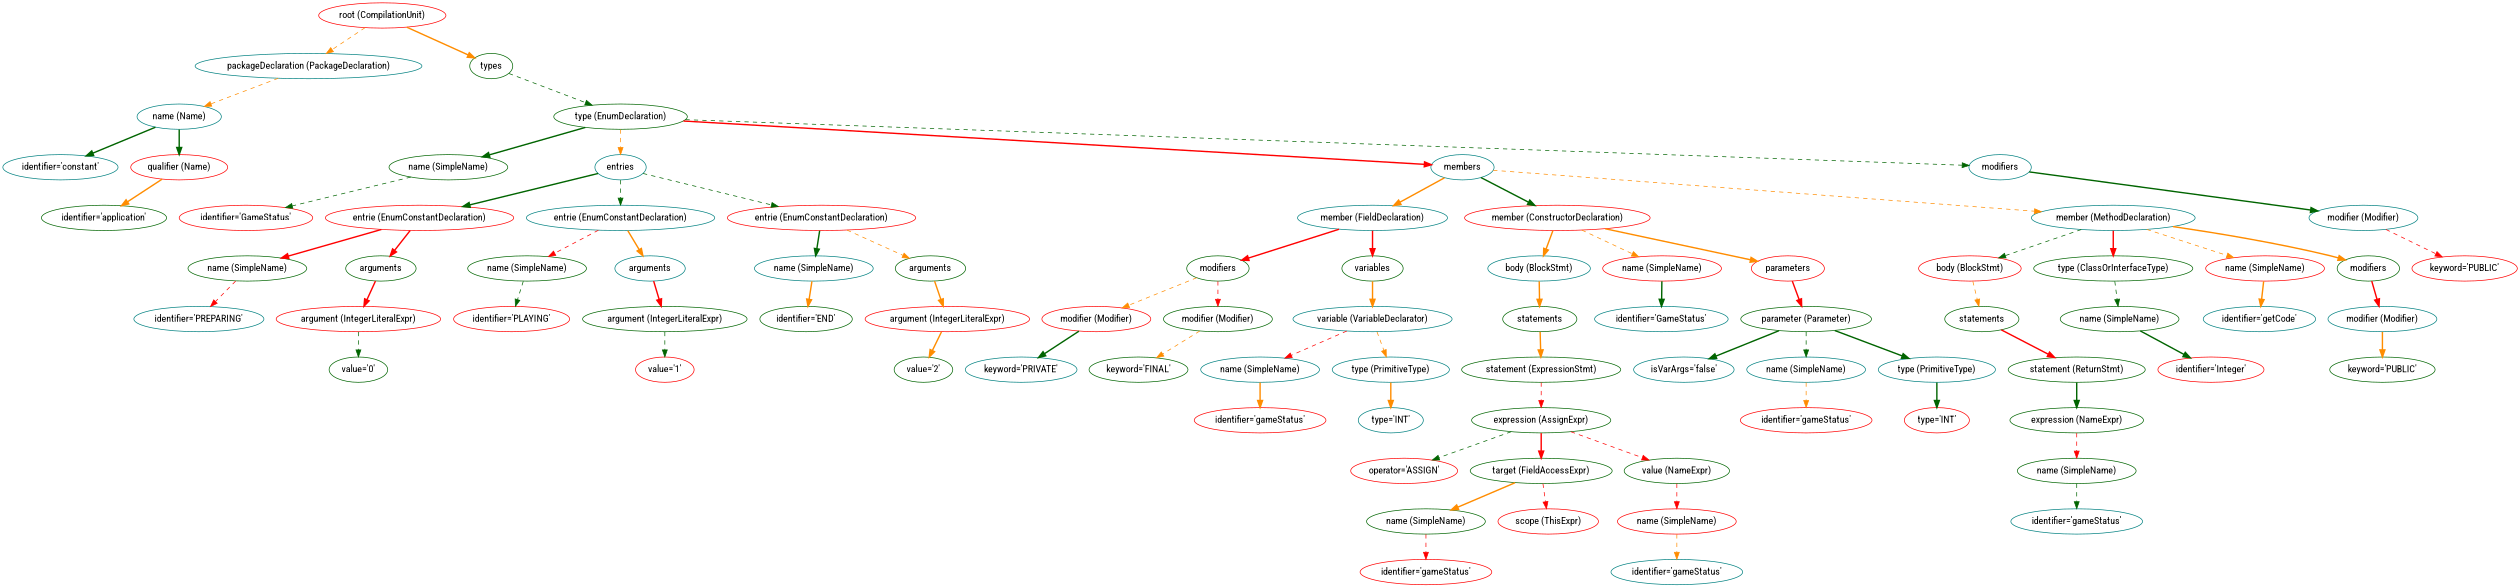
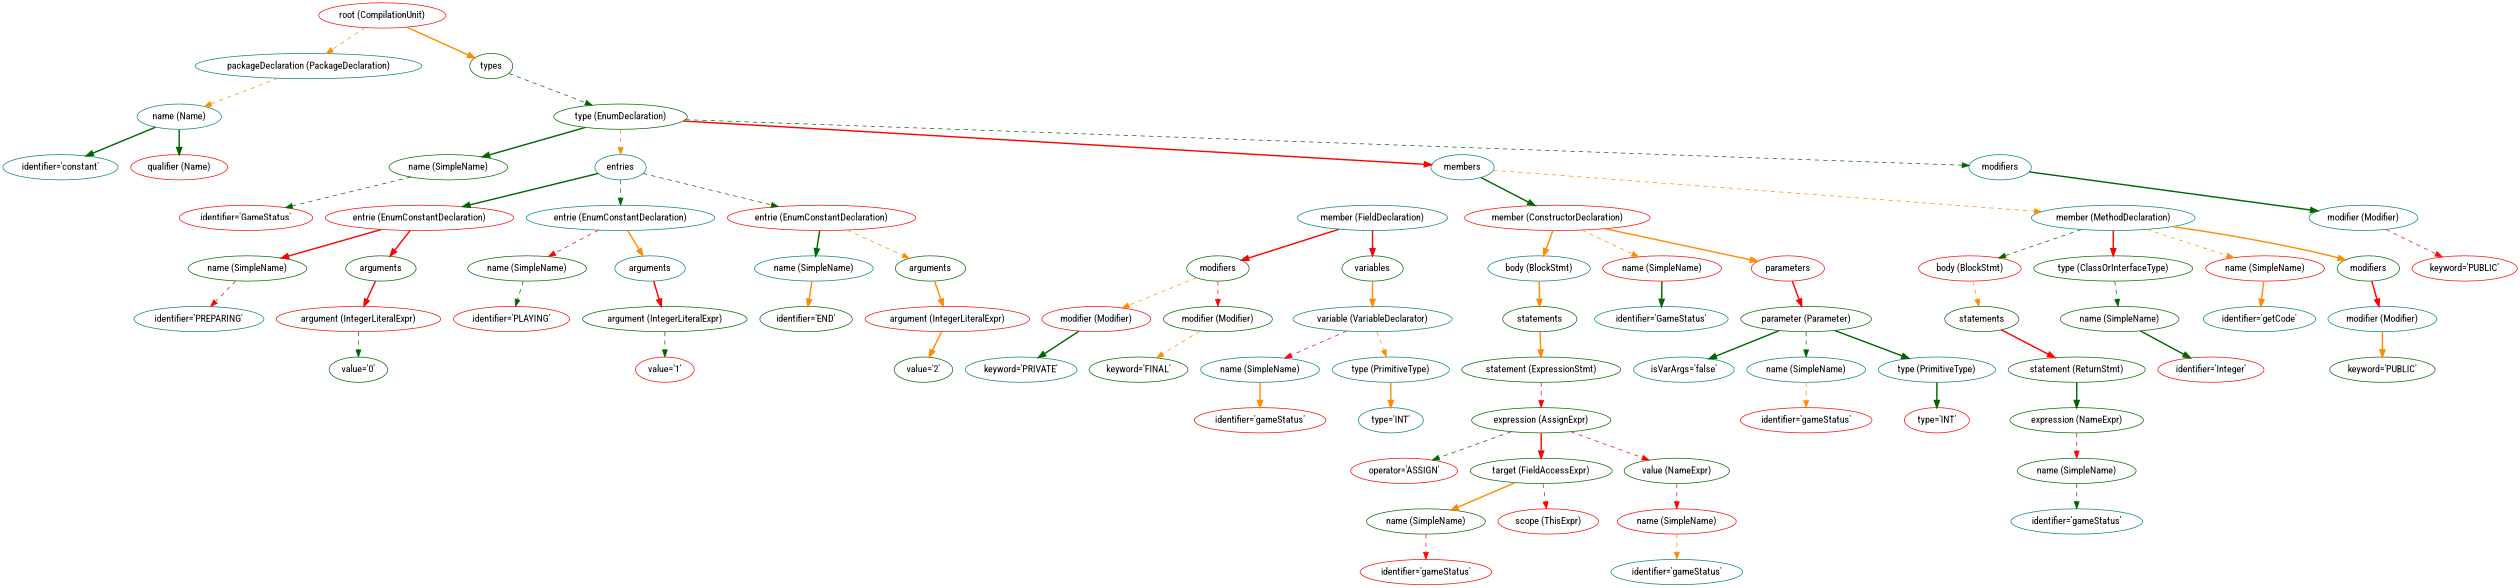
edge "members" -> "member (FieldDeclaration)": removed
node "identifier='application'": removed
